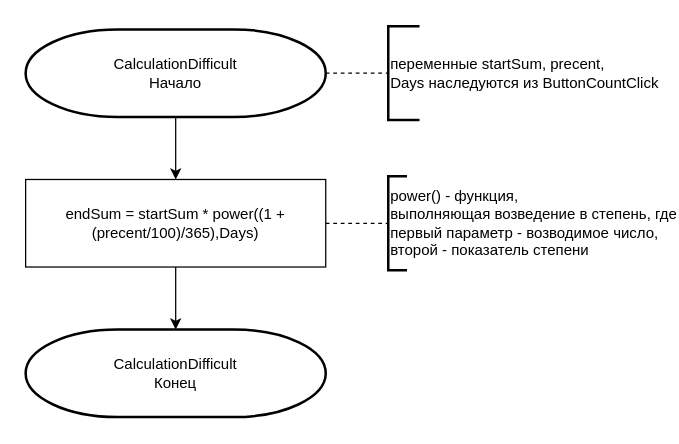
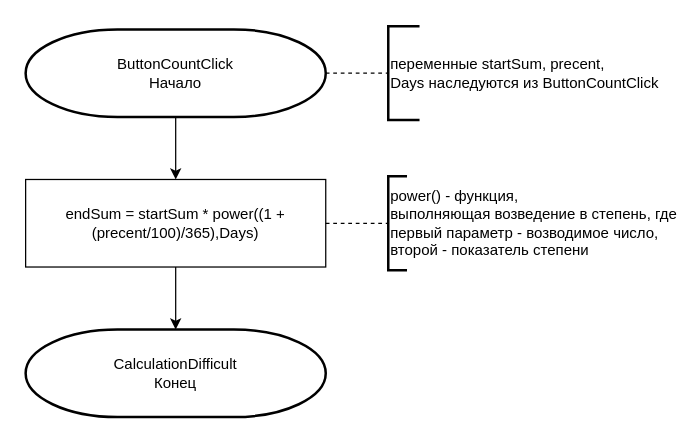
node "CalculationDifficult Начало": label "CalculationDifficult Начало" -> "ButtonCountClick Начало"
